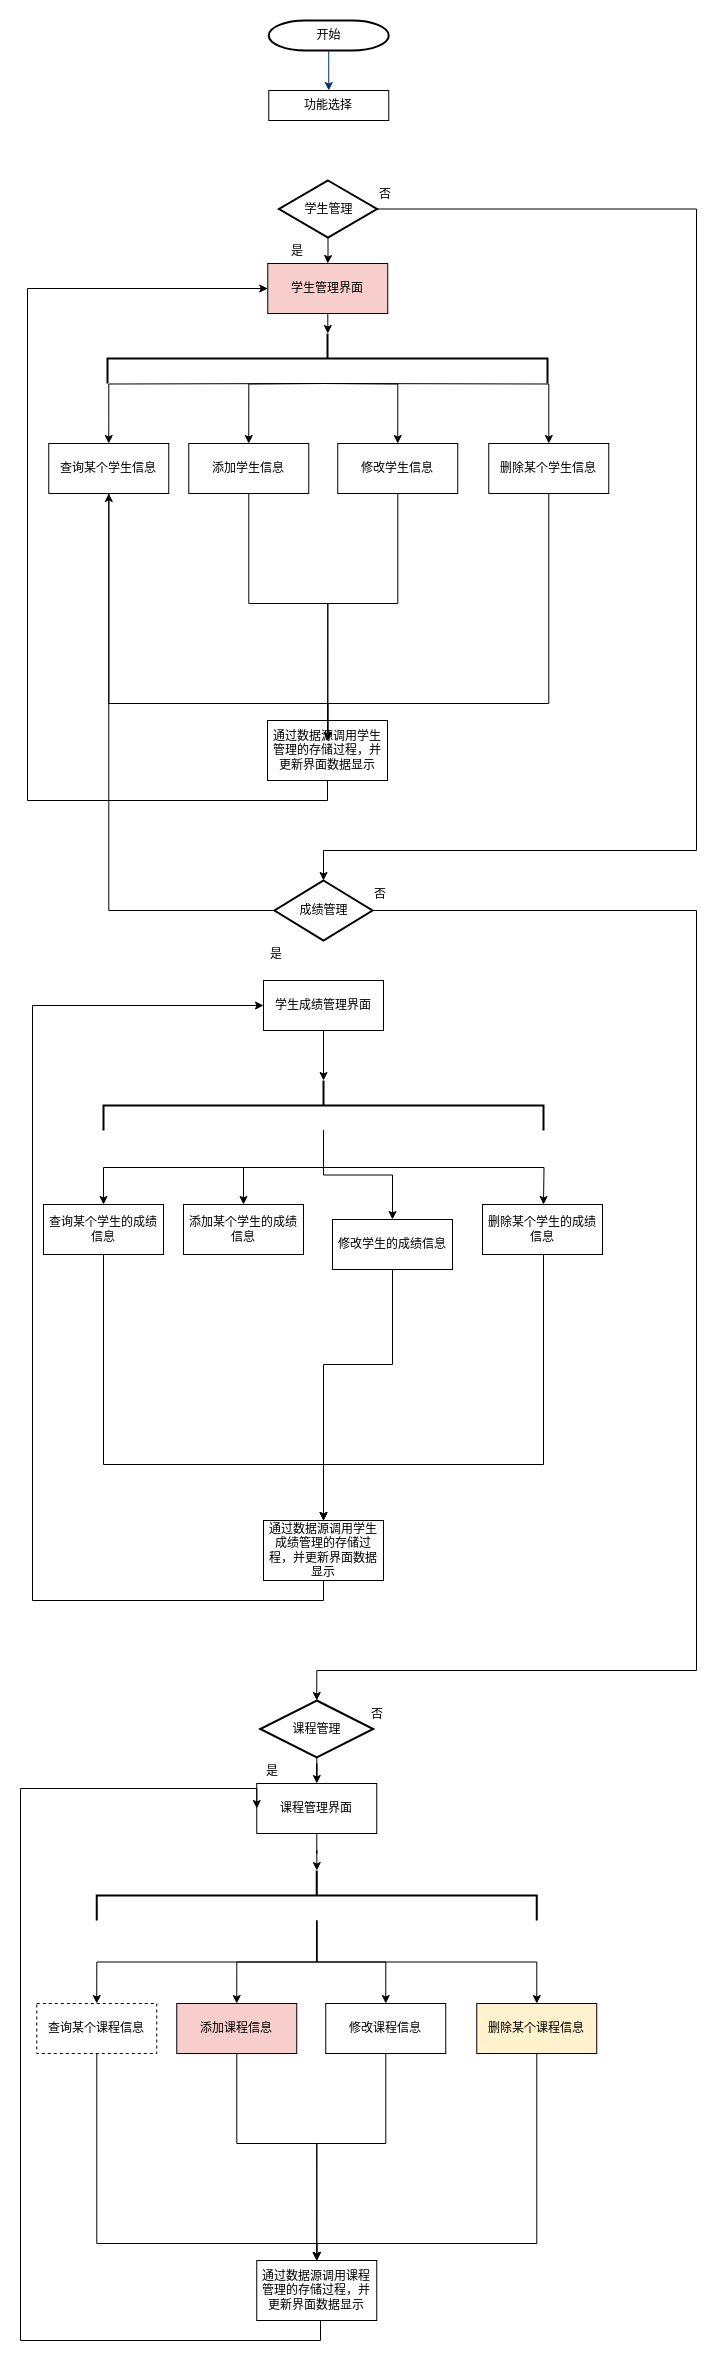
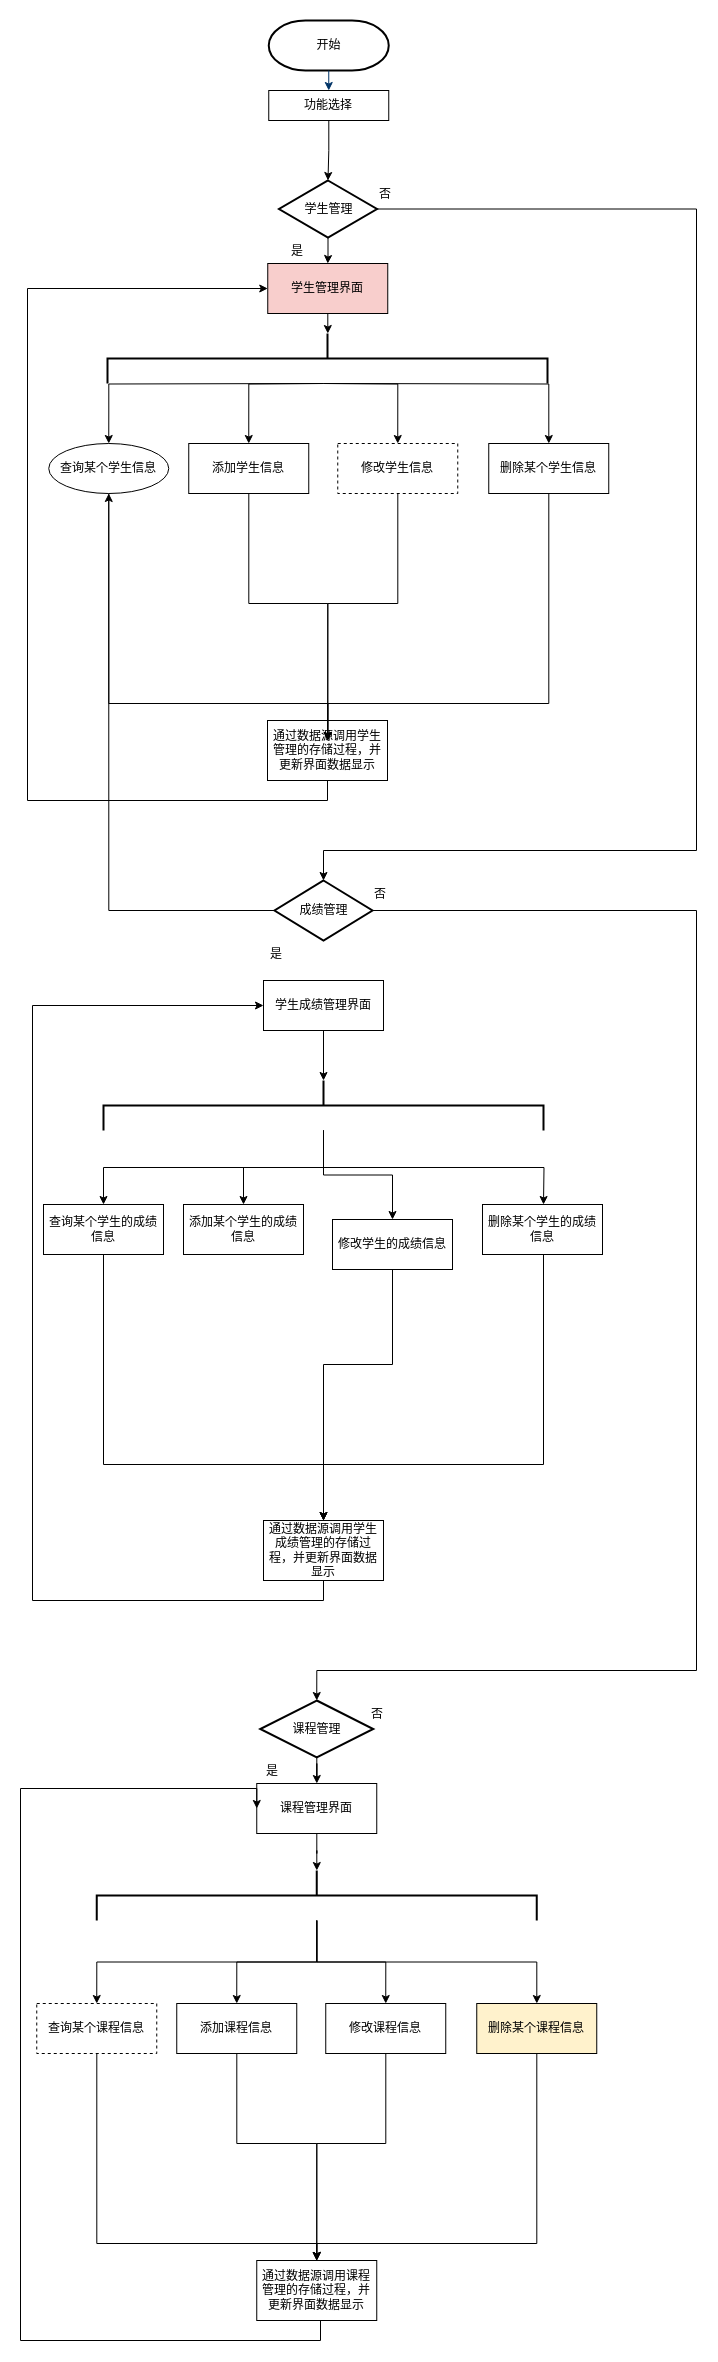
node "开始": size 120x30 -> 120x50
edge "功能选择" -> "学生管理": added
node "查询某个学生信息": shape rectangle -> ellipse
node "修改学生信息": style solid -> dashed
node "添加课程信息": fillcolor #f8cecc -> #ffffff
